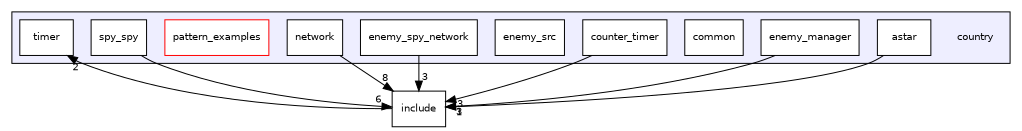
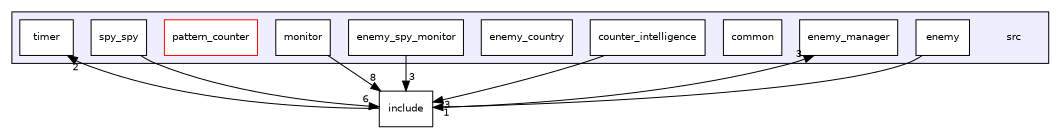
node "pattern_examples": label "pattern_examples" -> "pattern_counter"
node "network": label "network" -> "monitor"
node "enemy_spy_network": label "enemy_spy_network" -> "enemy_spy_monitor"
node "enemy_src": label "enemy_src" -> "enemy_country"
node "counter_timer": label "counter_timer" -> "counter_intelligence"
node "astar": label "astar" -> "enemy"
node "country": label "country" -> "src"
edge "enemy_manager" -> "include": reversed
